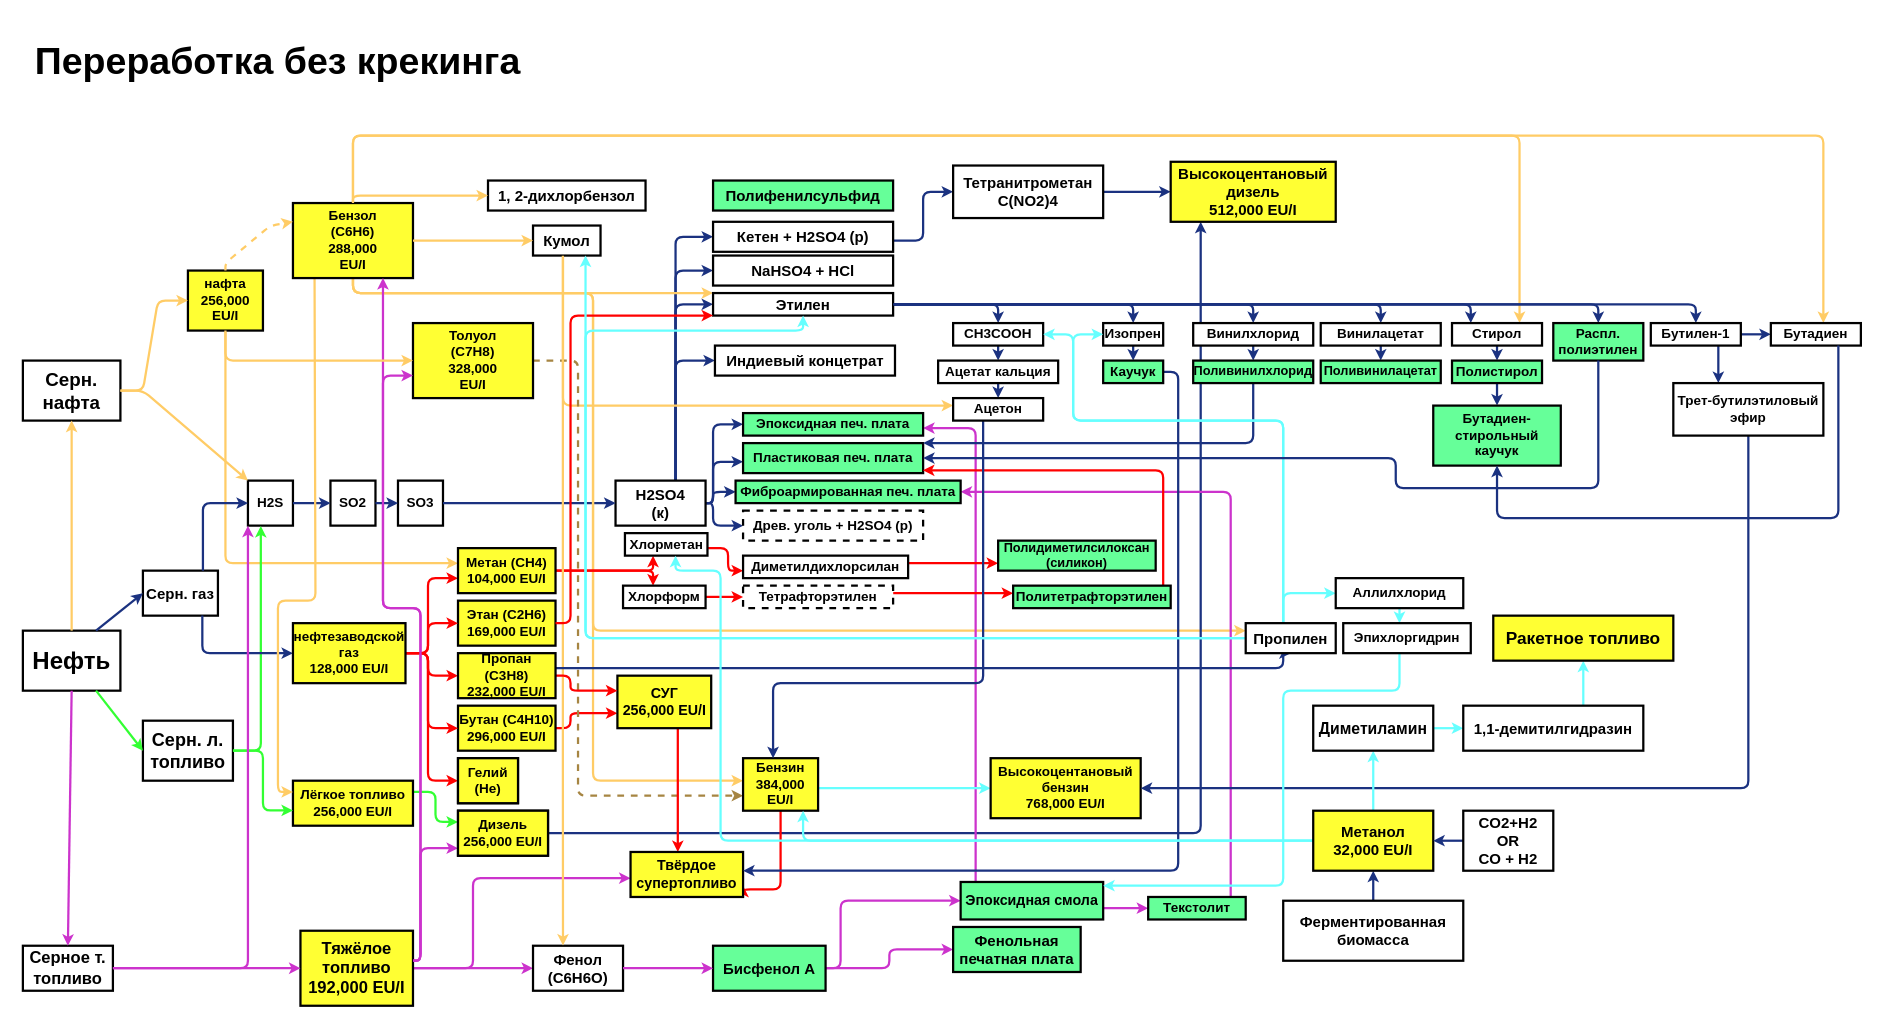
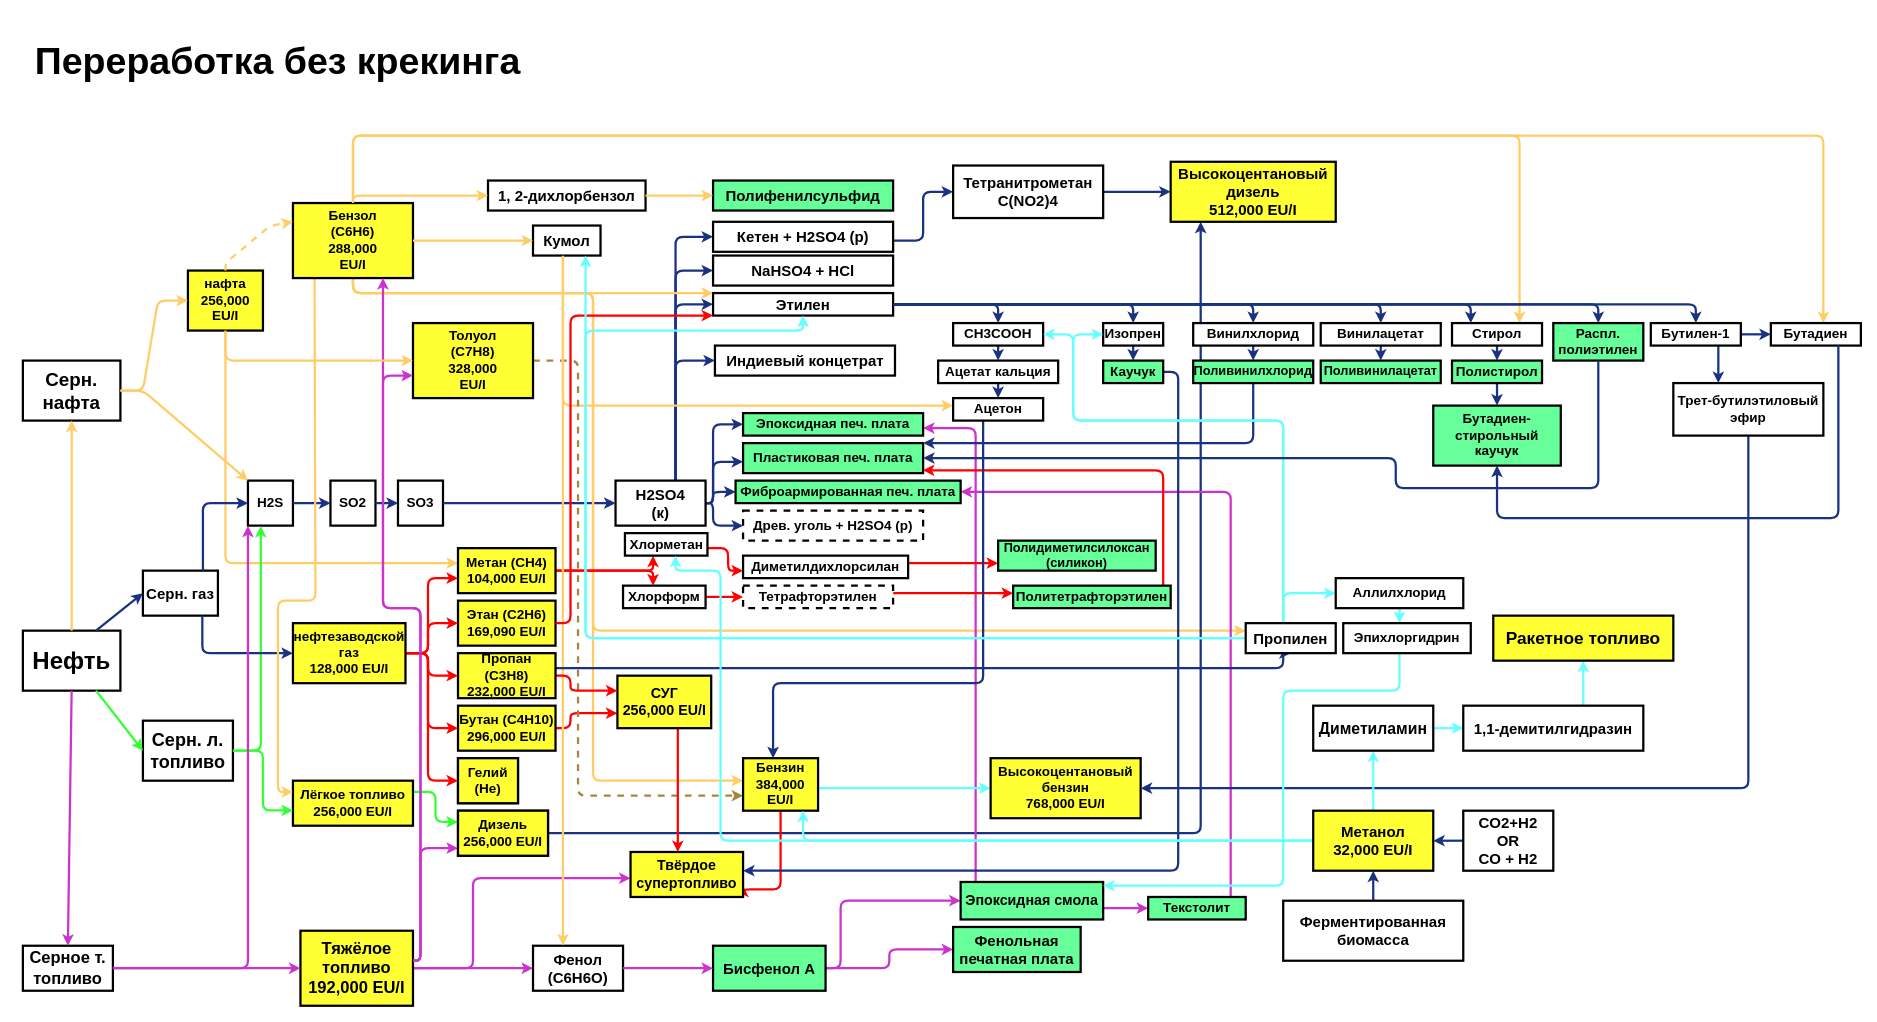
edge "1, 2-дихлорбензол" -> "Полифенилсульфид": added
node "Этан (C2H6)169,000 EU/I": label "Этан (C2H6)169,000 EU/I" -> "Этан (C2H6)169,090 EU/I"
